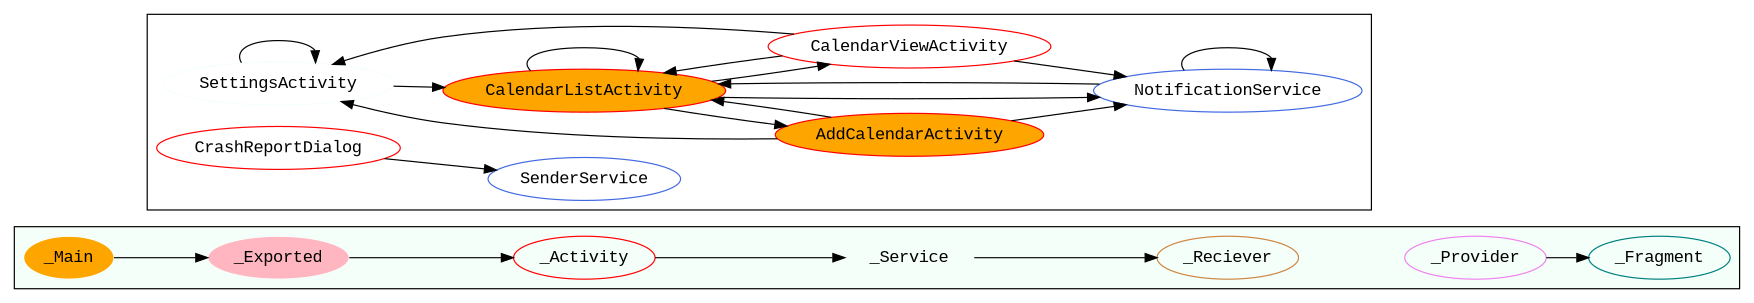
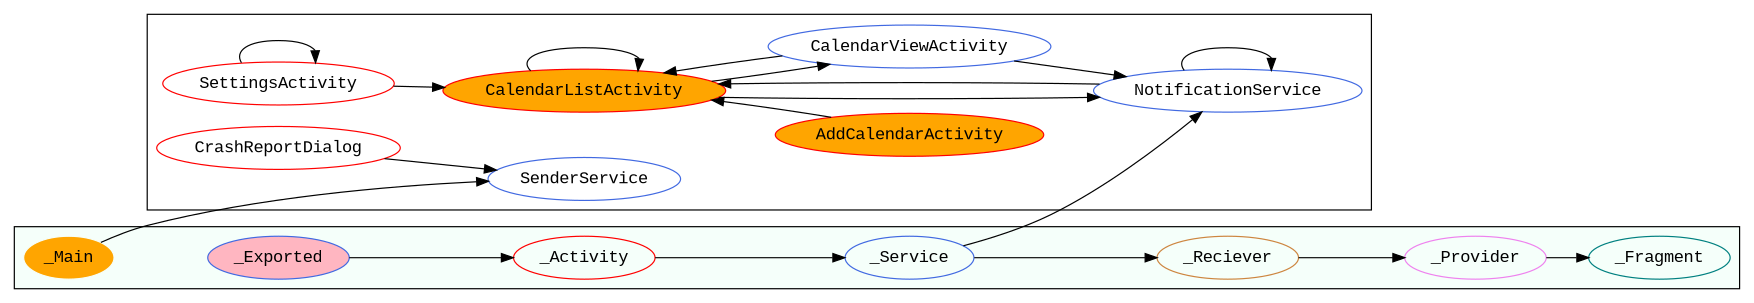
edge "CalendarViewActivity" -> "SettingsActivity": removed
node "CalendarViewActivity": color red -> royalblue
node "SettingsActivity": color mintcream -> red
edge "AddCalendarActivity" -> "NotificationService": now "_Service" -> "NotificationService"
edge "CalendarListActivity" -> "AddCalendarActivity": removed
edge "AddCalendarActivity" -> "SettingsActivity": removed
edge "_Main" -> "_Exported": now "_Main" -> "SenderService"
node "_Exported": color mintcream -> royalblue
node "_Service": color mintcream -> royalblue
edge "_Reciever" -> "_Provider": added
